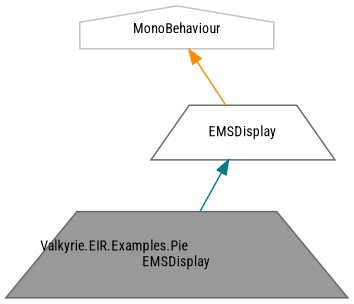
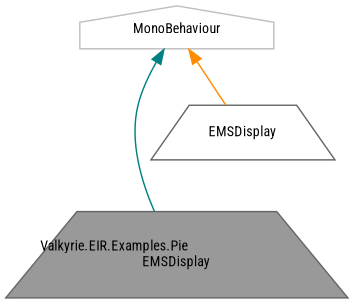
edge "Valkyrie.EIR.Examples.Pie EMSDisplay" -> "EMSDisplay": now "Valkyrie.EIR.Examples.Pie EMSDisplay" -> "MonoBehaviour"
